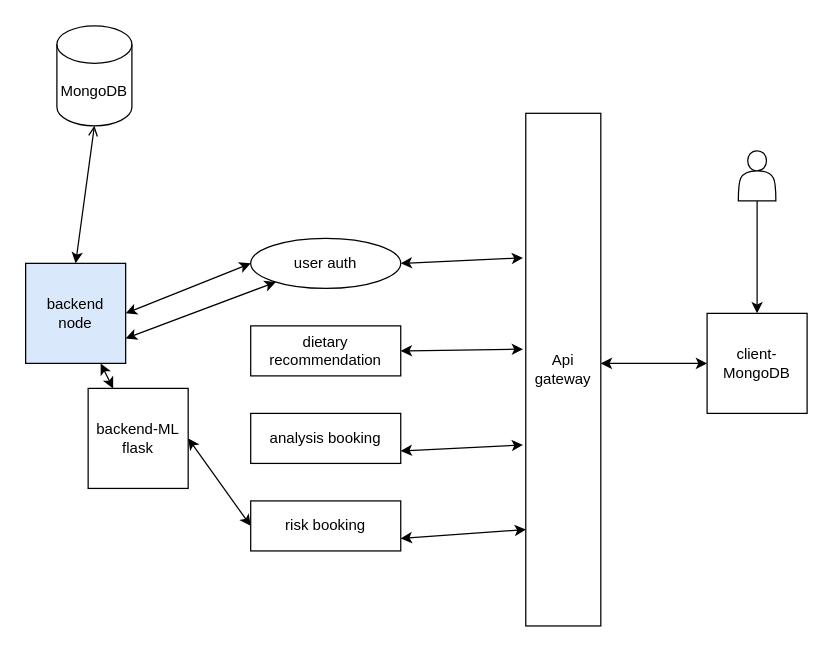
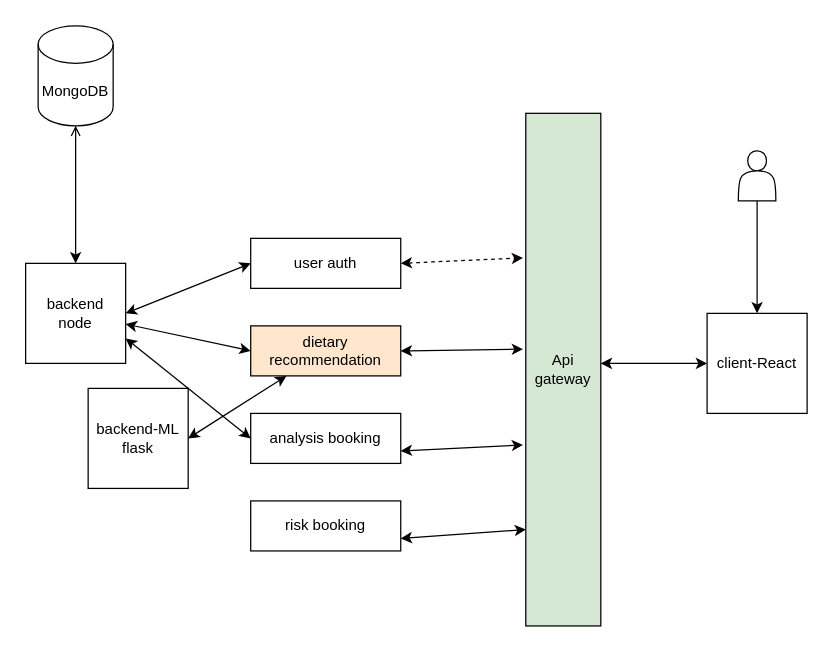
node "MongoDB": moved (94, 76) -> (76, 76)
edge "user auth" -- "Api gateway": style solid -> dashed
node "user auth": shape ellipse -> rectangle
edge "user auth" -- "backend node": now "analysis booking" -- "backend node"
node "backend node": fillcolor #dae8fc -> #ffffff
node "dietary recommendation": fillcolor #ffffff -> #ffe6cc
node "client-MongoDB": label "client-MongoDB" -> "client-React"
node "Api gateway": fillcolor #ffffff -> #d5e8d4
edge "backend node" -- "backend-ML flask": now "backend node" -- "dietary recommendation"
edge "backend-ML flask" -- "risk booking": now "backend-ML flask" -- "dietary recommendation"
